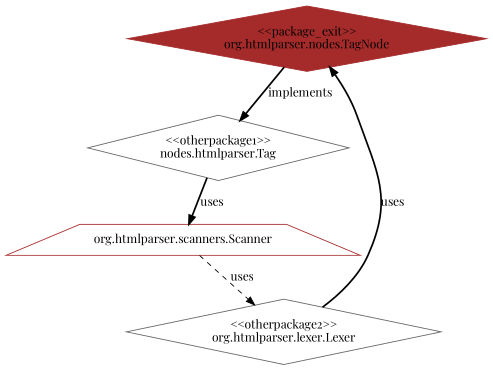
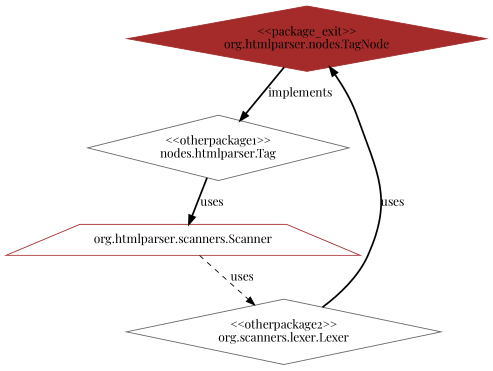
node "<<otherpackage2>> org.htmlparser.lexer.Lexer": label "<<otherpackage2>> org.htmlparser.lexer.Lexer" -> "<<otherpackage2>> org.scanners.lexer.Lexer"
